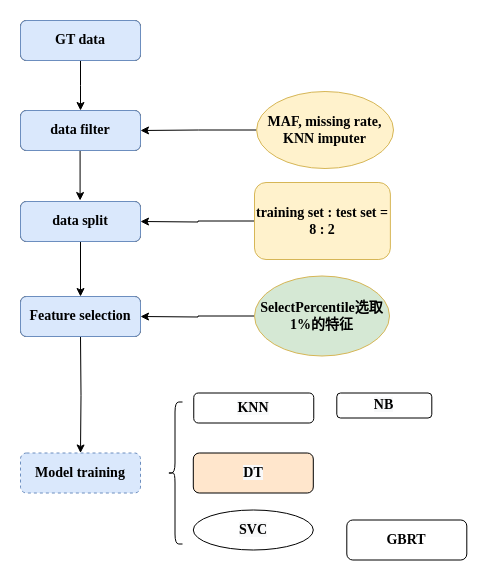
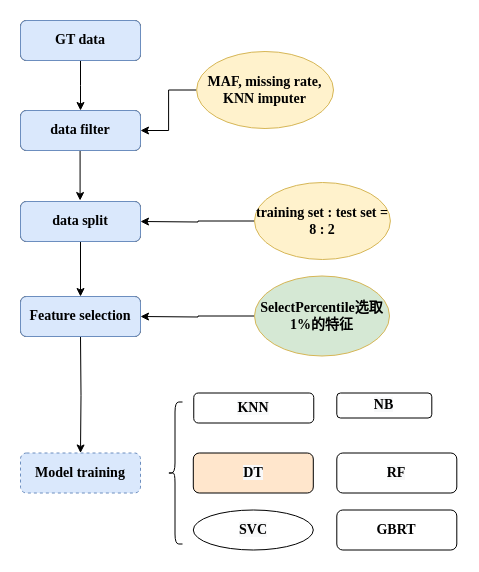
node "MAF, missing rate, KNN imputer": moved (325, 130) -> (265, 90)
node "training set : test set = 8 : 2": shape rounded rectangle -> ellipse
node "RF": added
node "GBRT": moved (407, 540) -> (397, 530)
